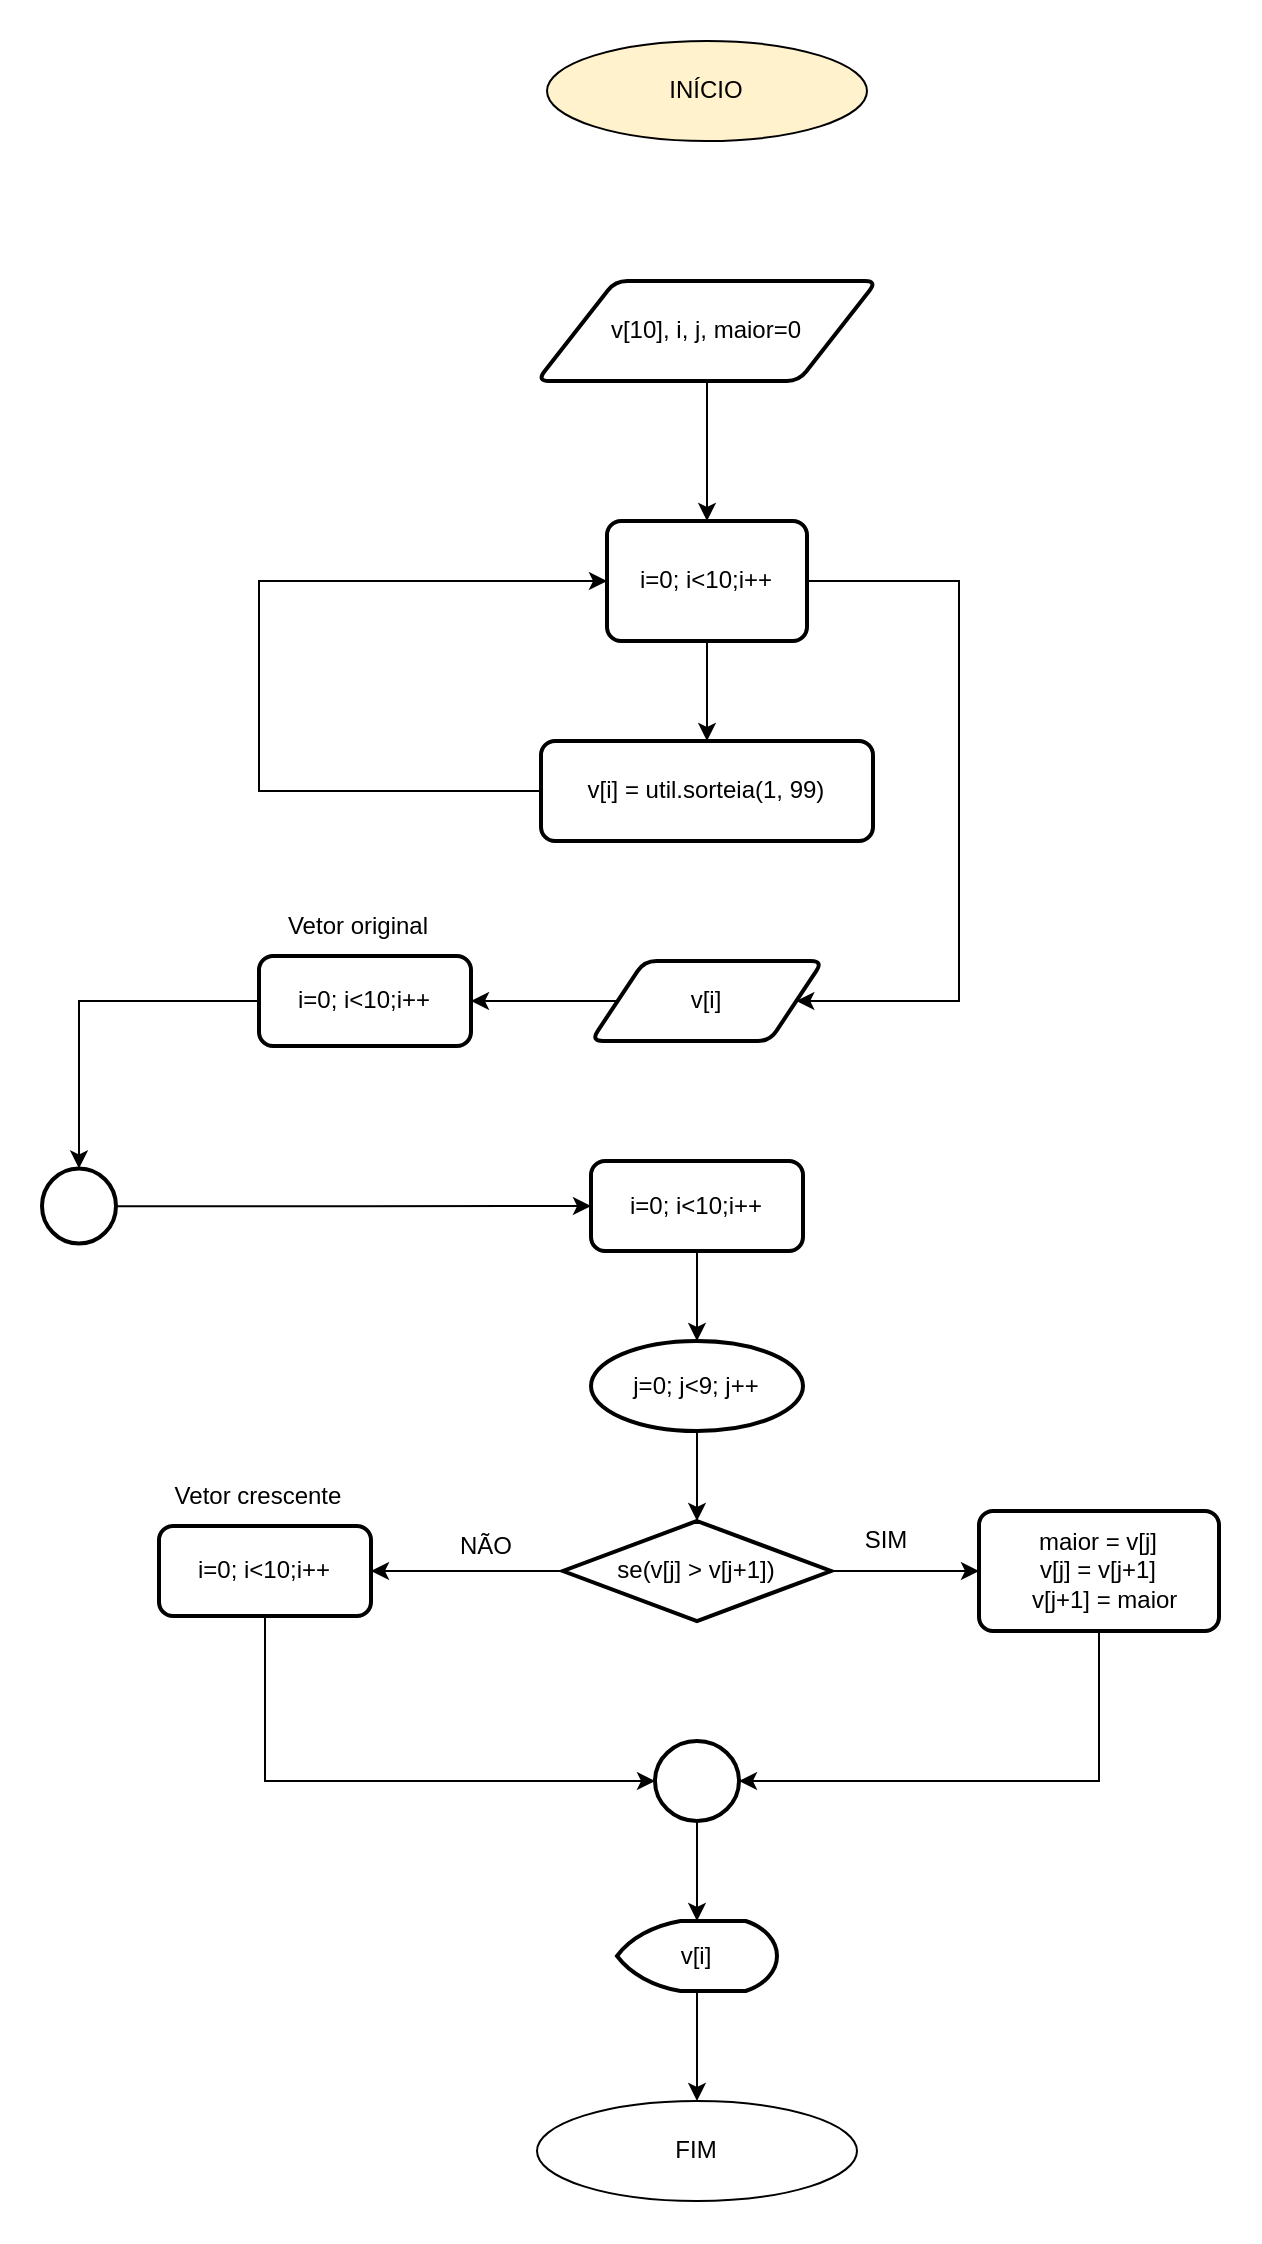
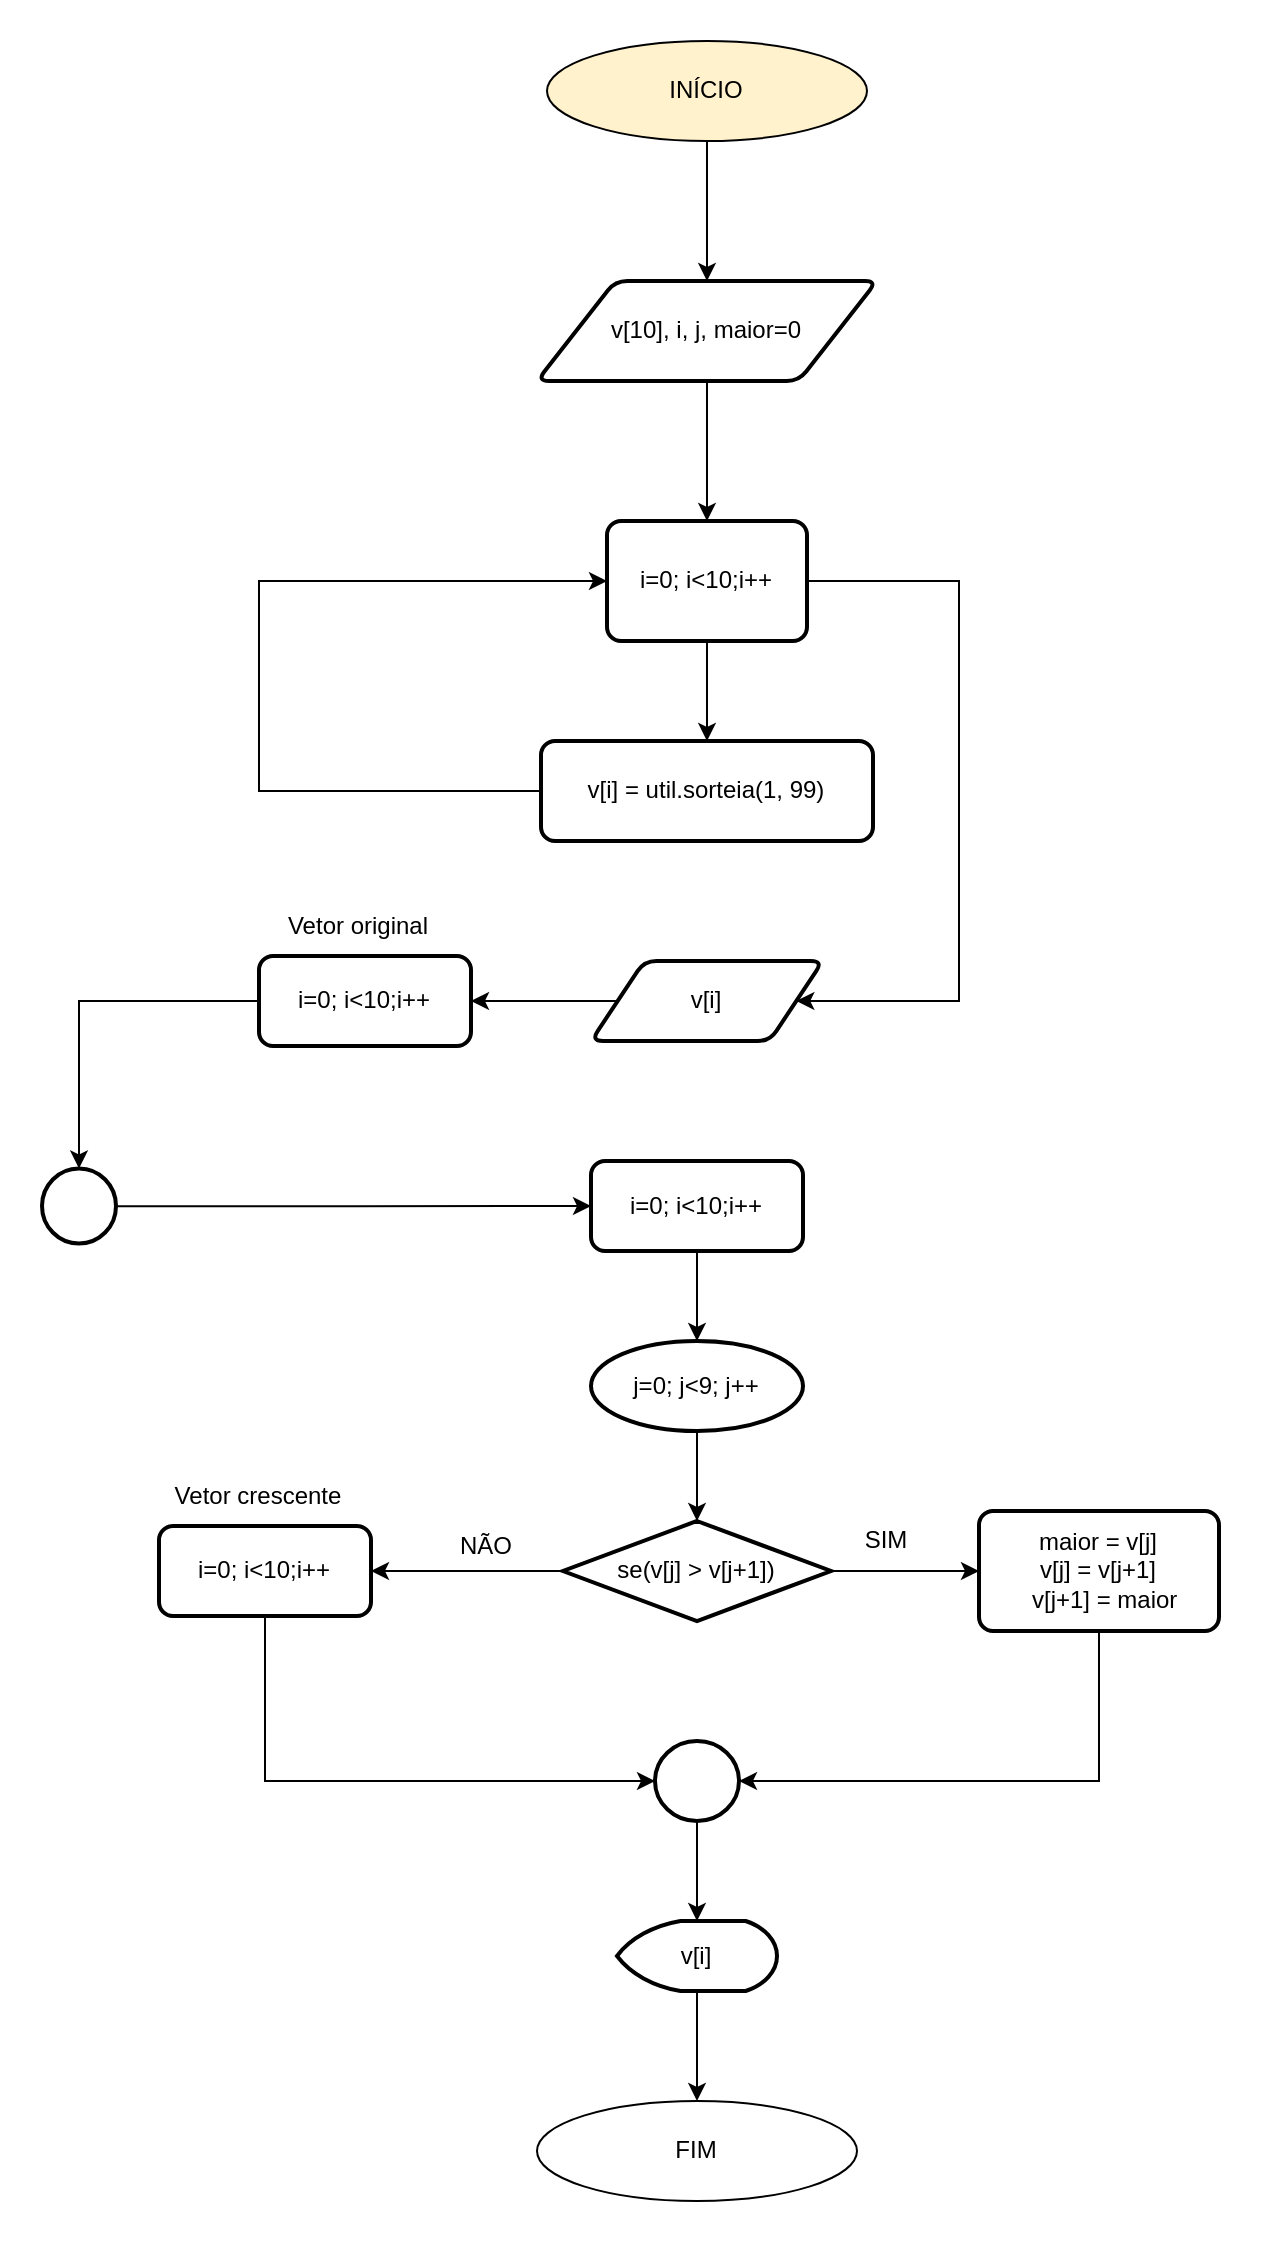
edge "INÍCIO" -> "v[10], i, j, maior=0": added
